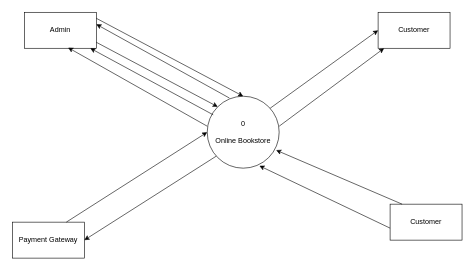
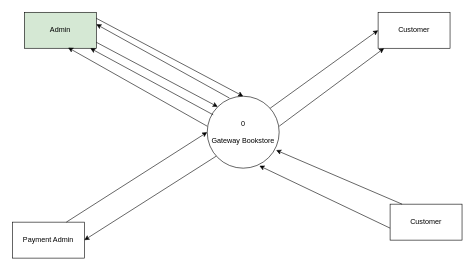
node "Admin": fillcolor #ffffff -> #d5e8d4
node "0 Online Bookstore": label "0 Online Bookstore" -> "0 Gateway Bookstore"
node "Payment Gateway": label "Payment Gateway" -> "Payment Admin"
